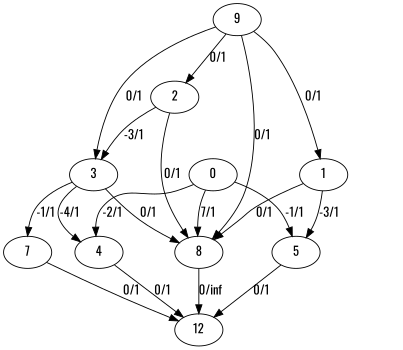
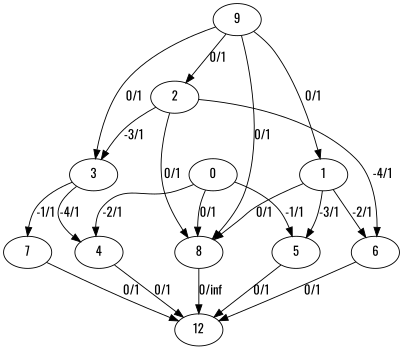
edge "0" -> "8": label "7/1" -> "0/1"
edge "3" -> "8": removed, label "0/1"
node "6": added
